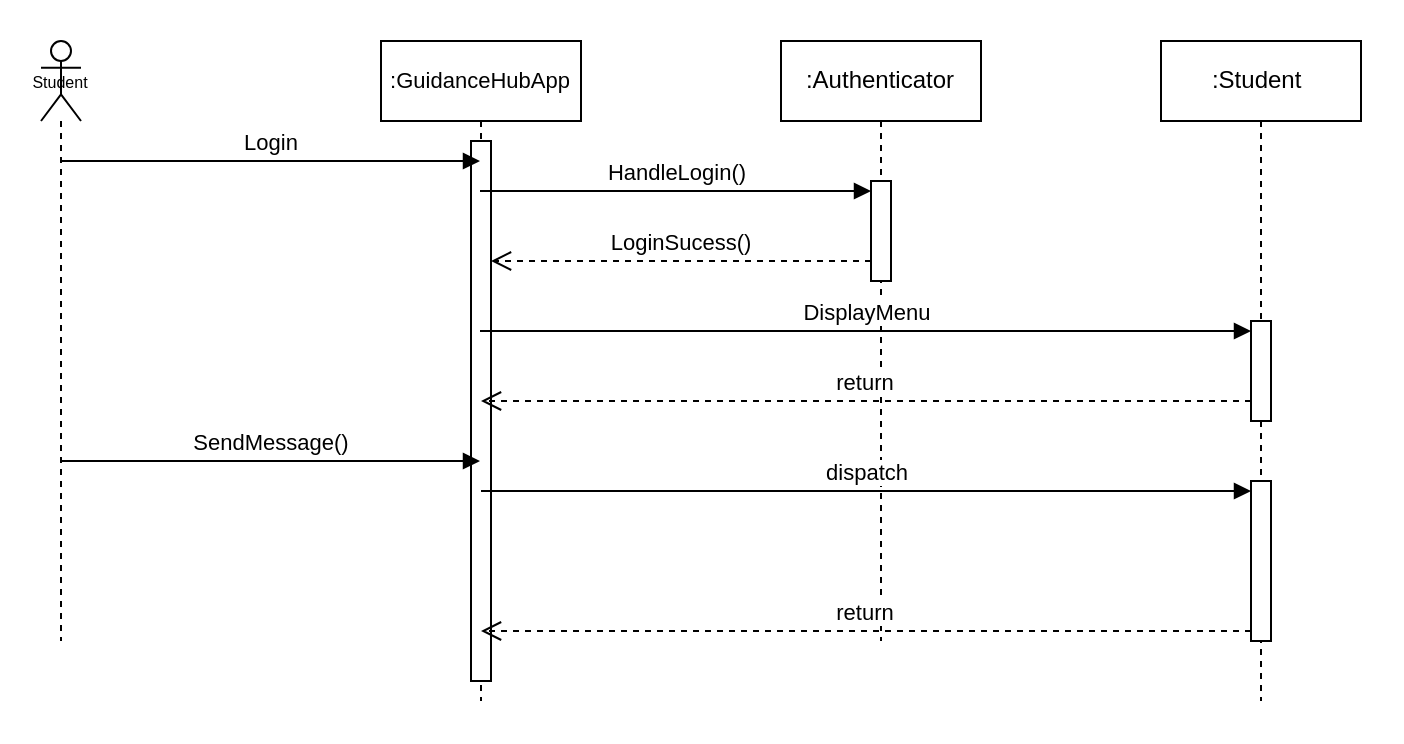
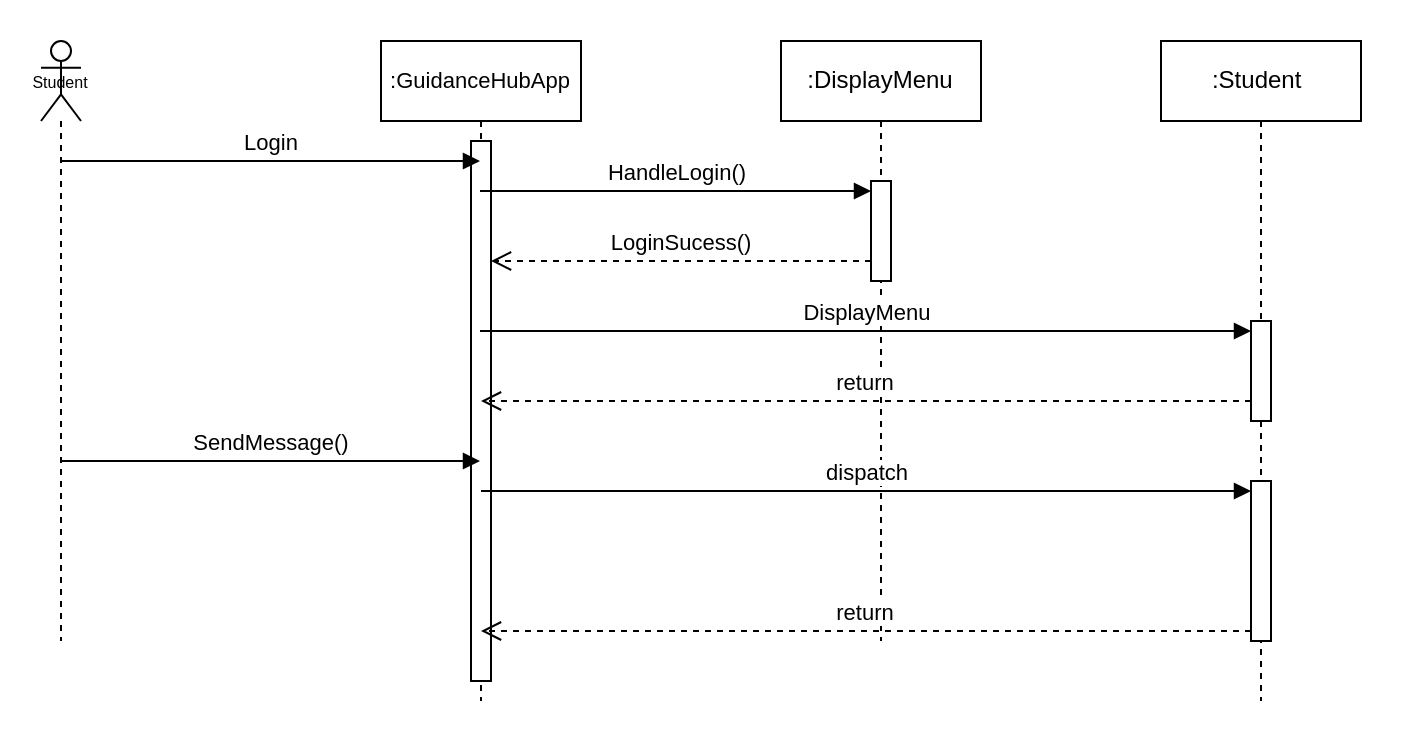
node ":Authenticator": label ":Authenticator" -> ":DisplayMenu"
